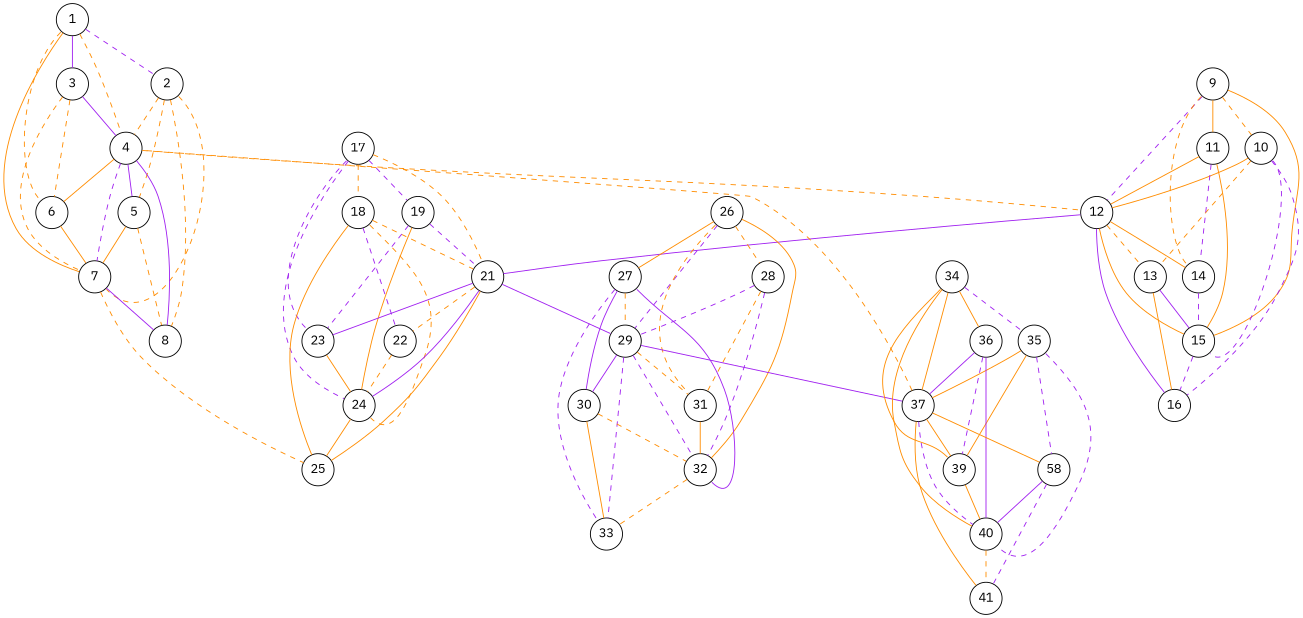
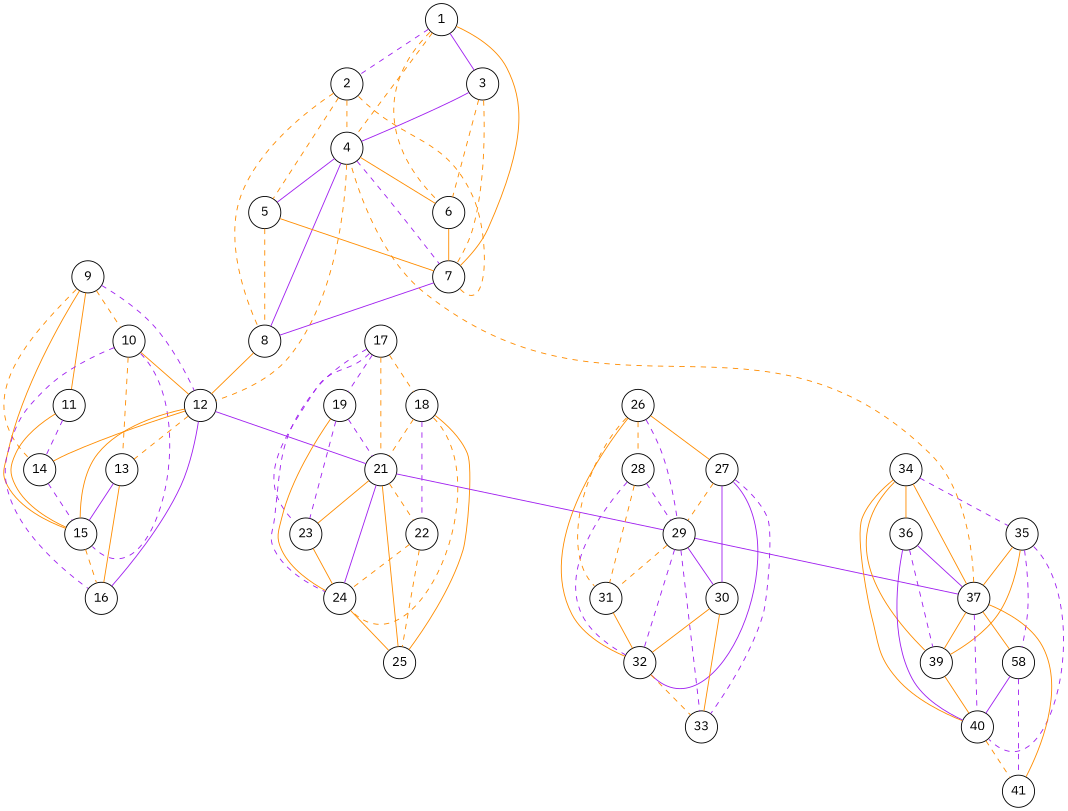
edge "11" -- "12": now "8" -- "12"
edge "21" -- "23": color purple -> darkorange
edge "15" -- "16": color purple -> darkorange
edge "7" -- "25": now "22" -- "25"
edge "30" -- "32": style dashed -> solid
